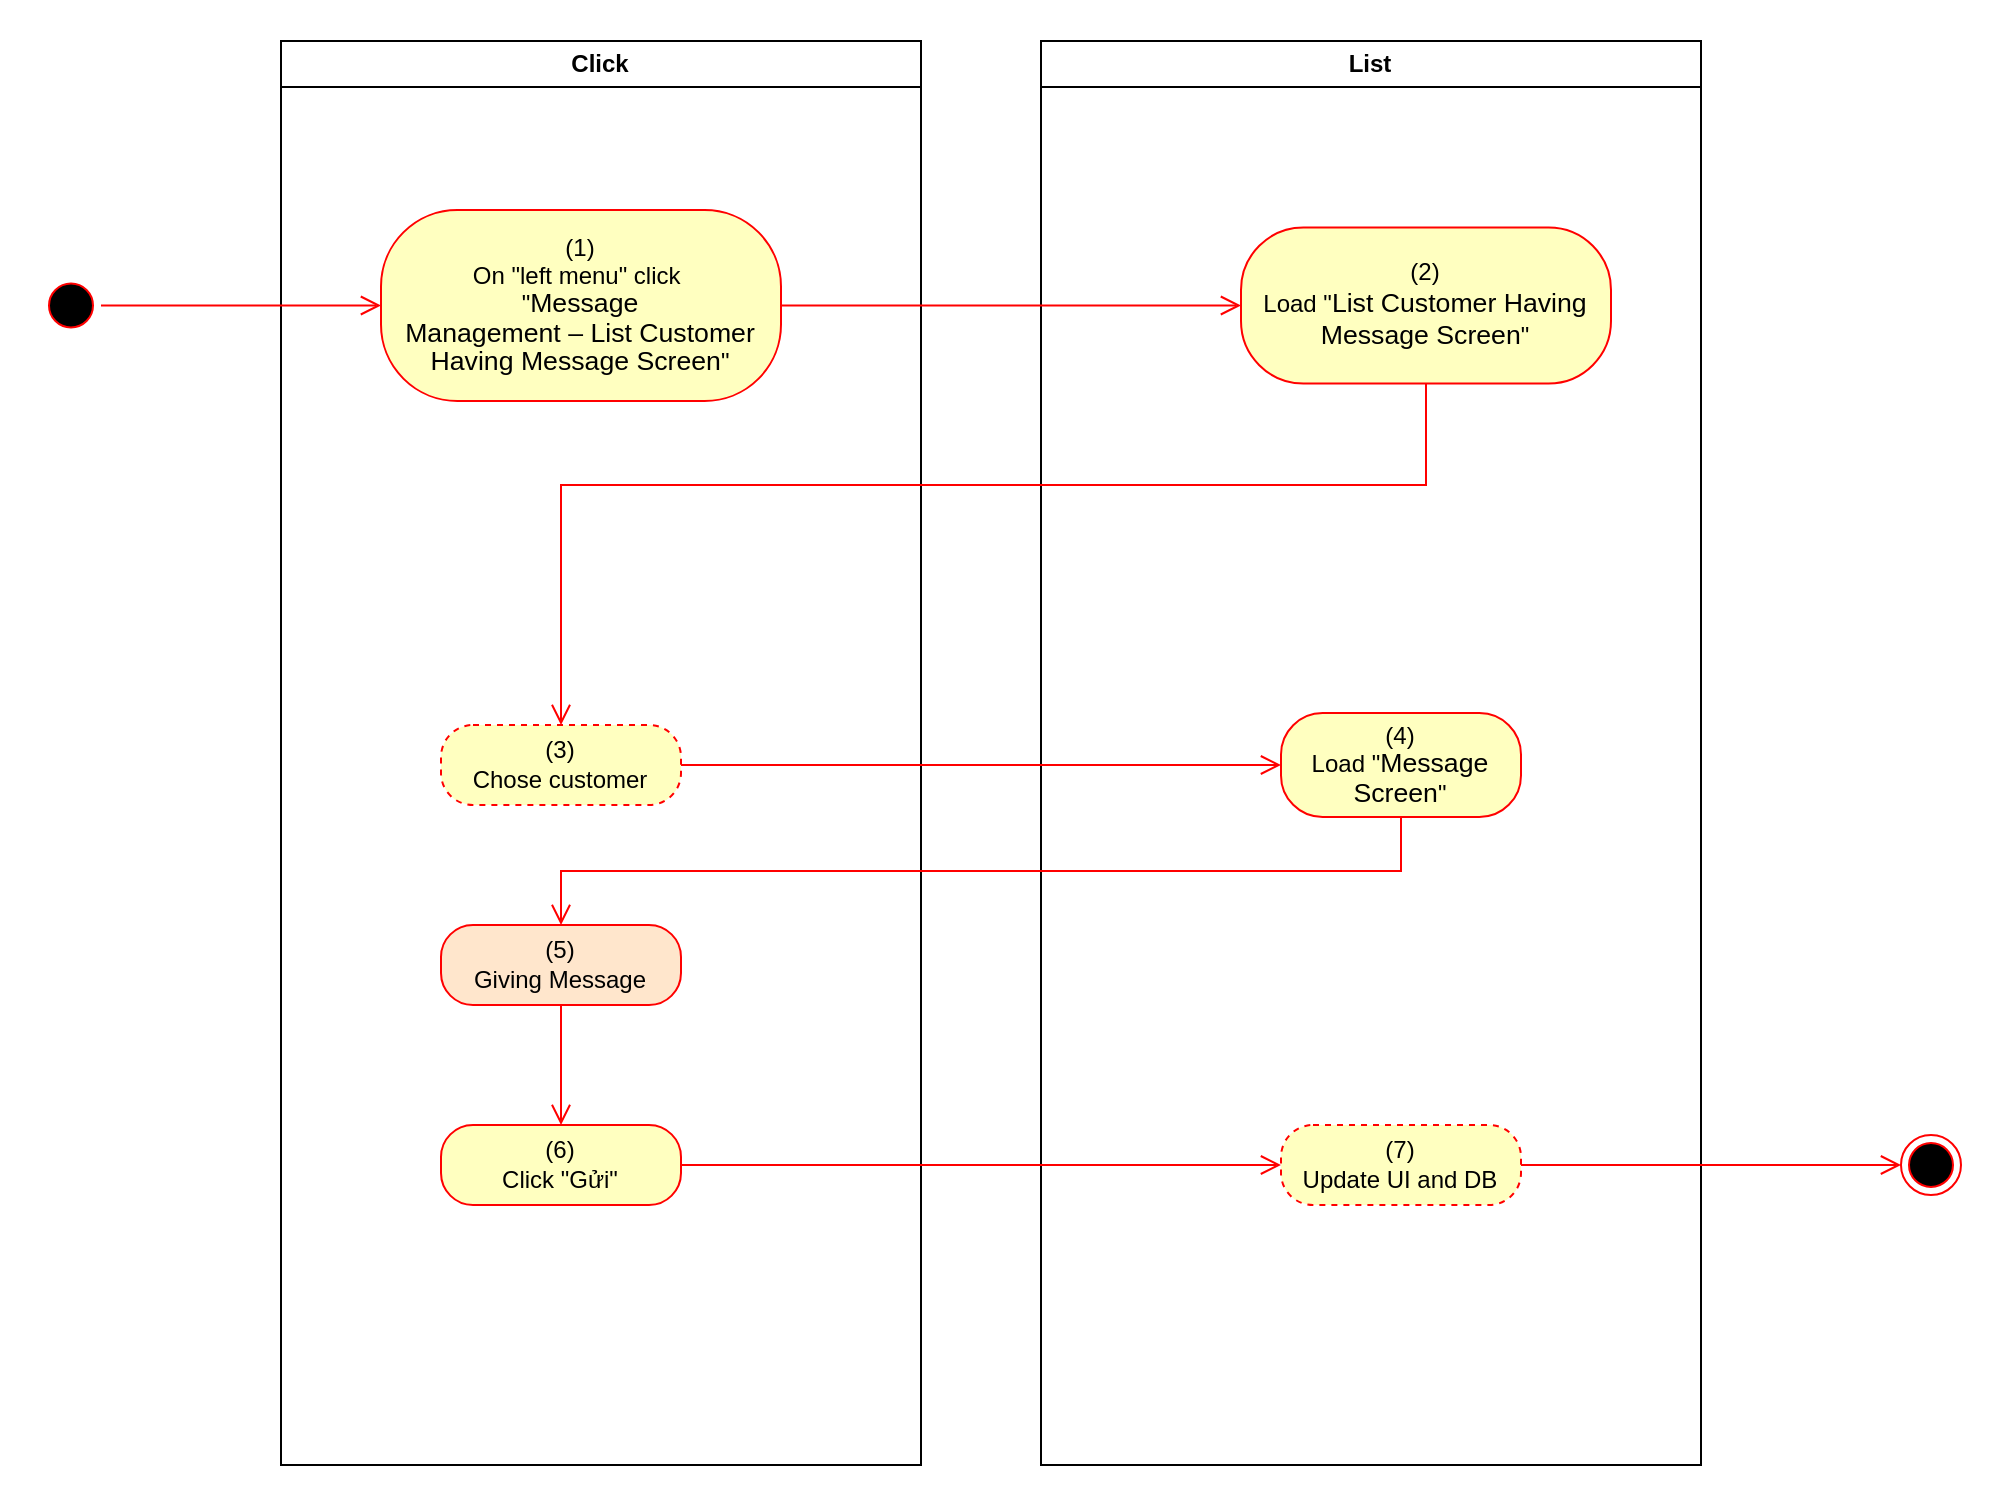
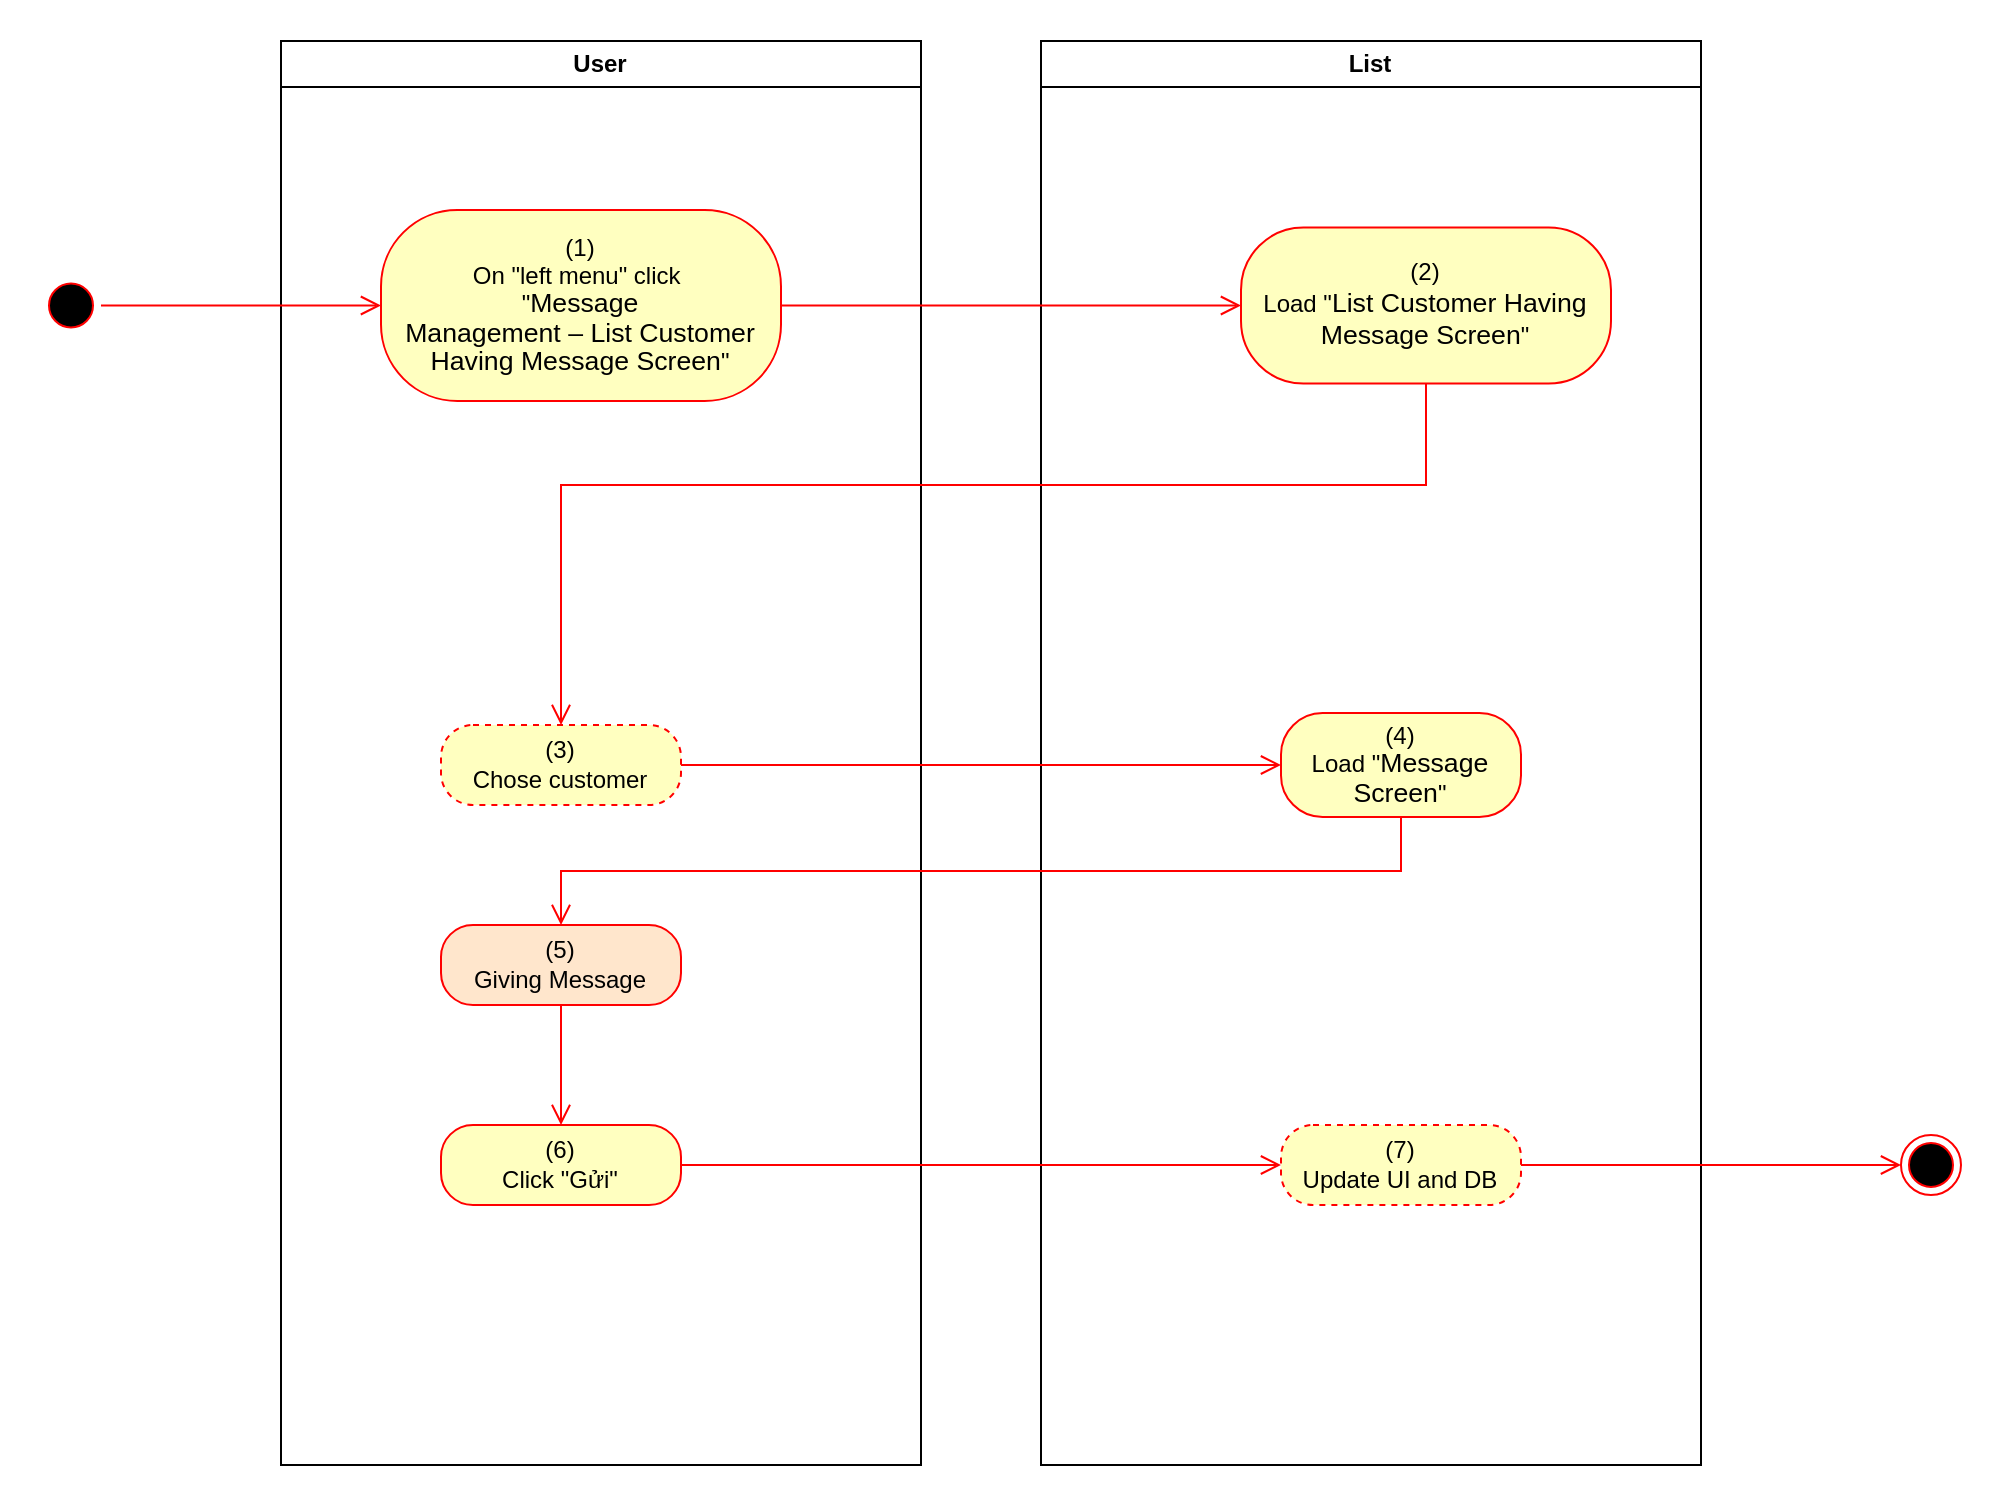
node "Click": label "Click" -> "User"
